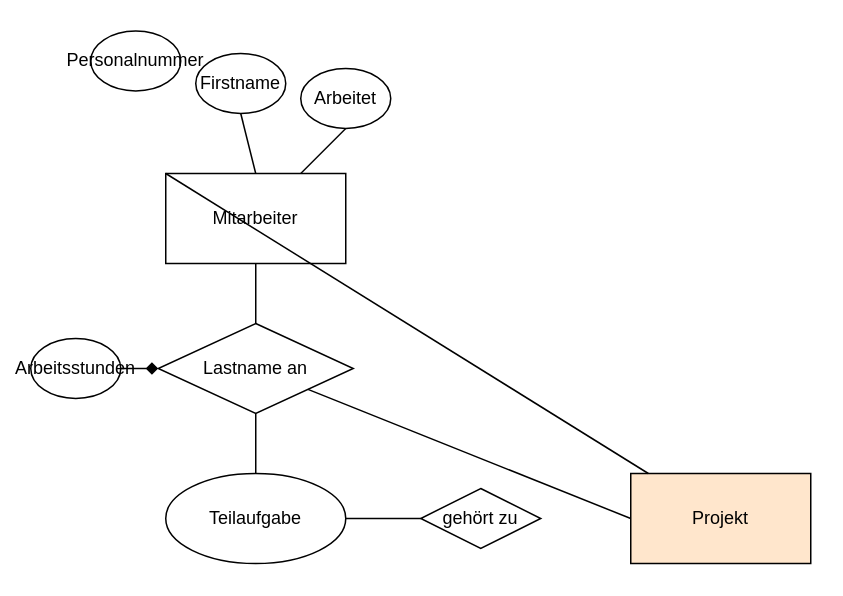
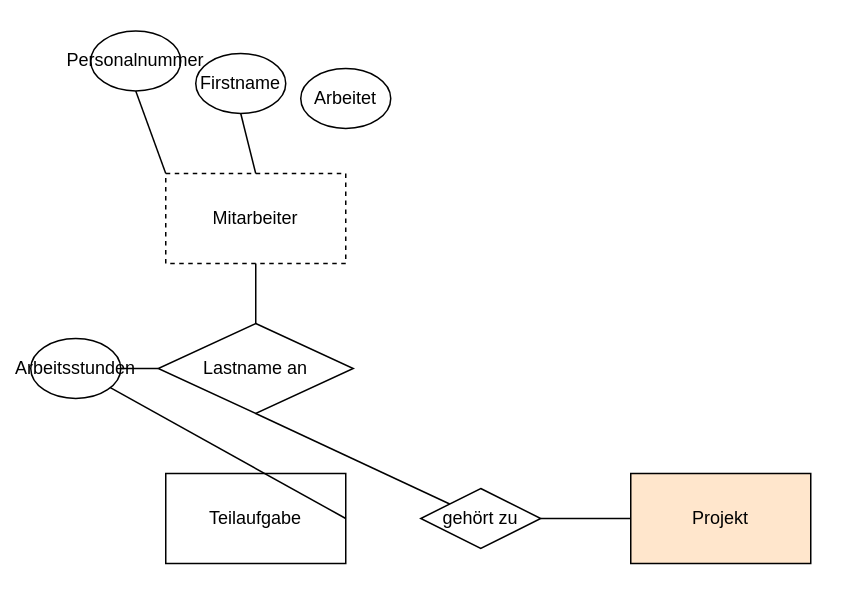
edge "Arbeitet" -- "Mitarbeiter": removed
node "Mitarbeiter": style solid -> dashed
edge "Mitarbeiter" -- "Projekt": now "Mitarbeiter" -- "Personalnummer"
edge "Arbeitsstunden" -> "Lastname an": arrowhead diamond -> none
edge "Lastname an" -- "Teilaufgabe": now "Lastname an" -- "gehört zu"
edge "Lastname an" -- "Projekt": now "gehört zu" -- "Projekt"
node "Teilaufgabe": shape ellipse -> rectangle
edge "Teilaufgabe" -- "gehört zu": now "Teilaufgabe" -- "Arbeitsstunden"
